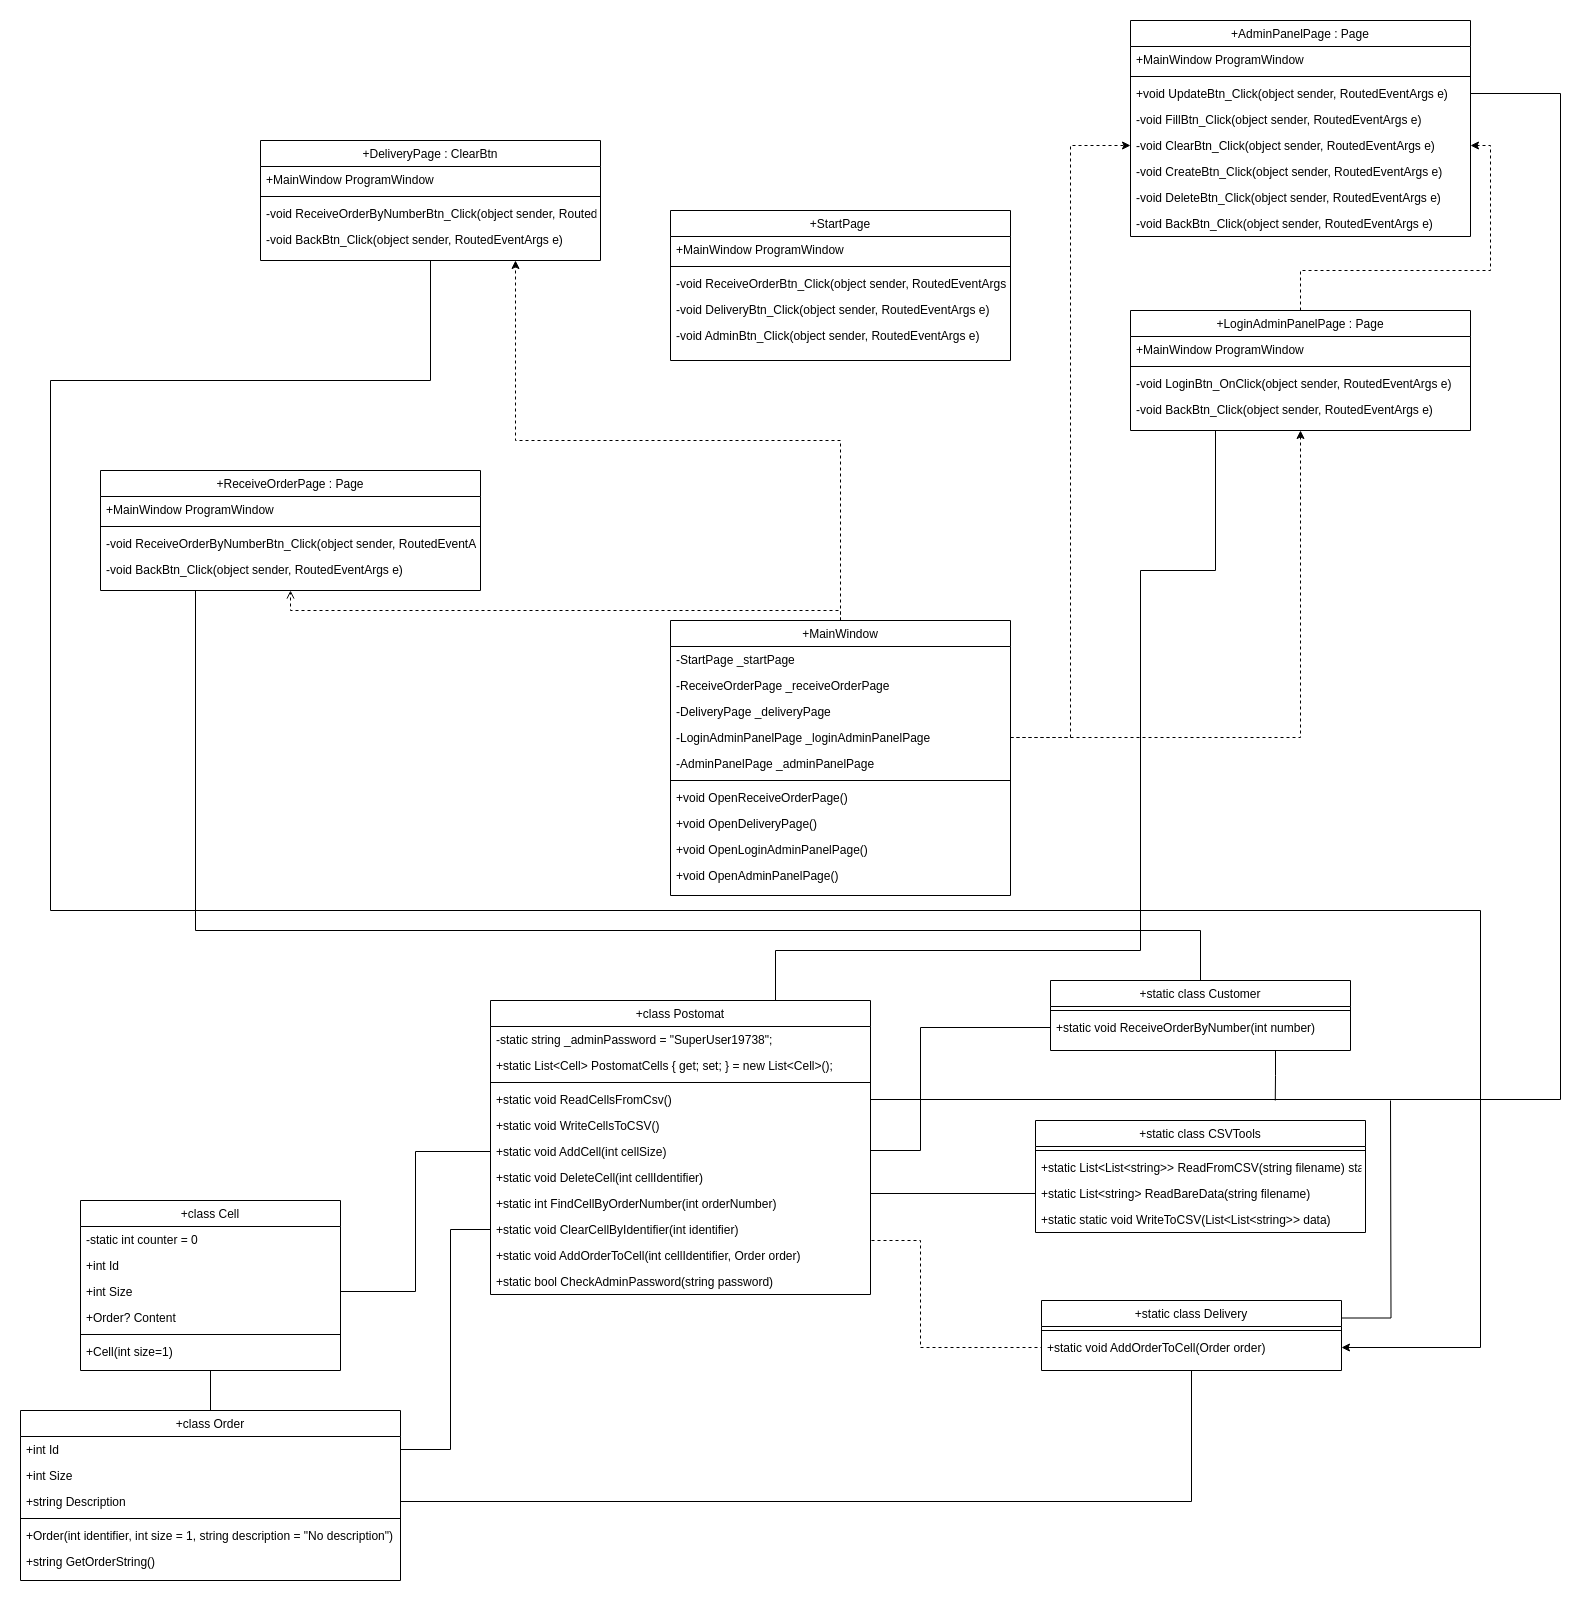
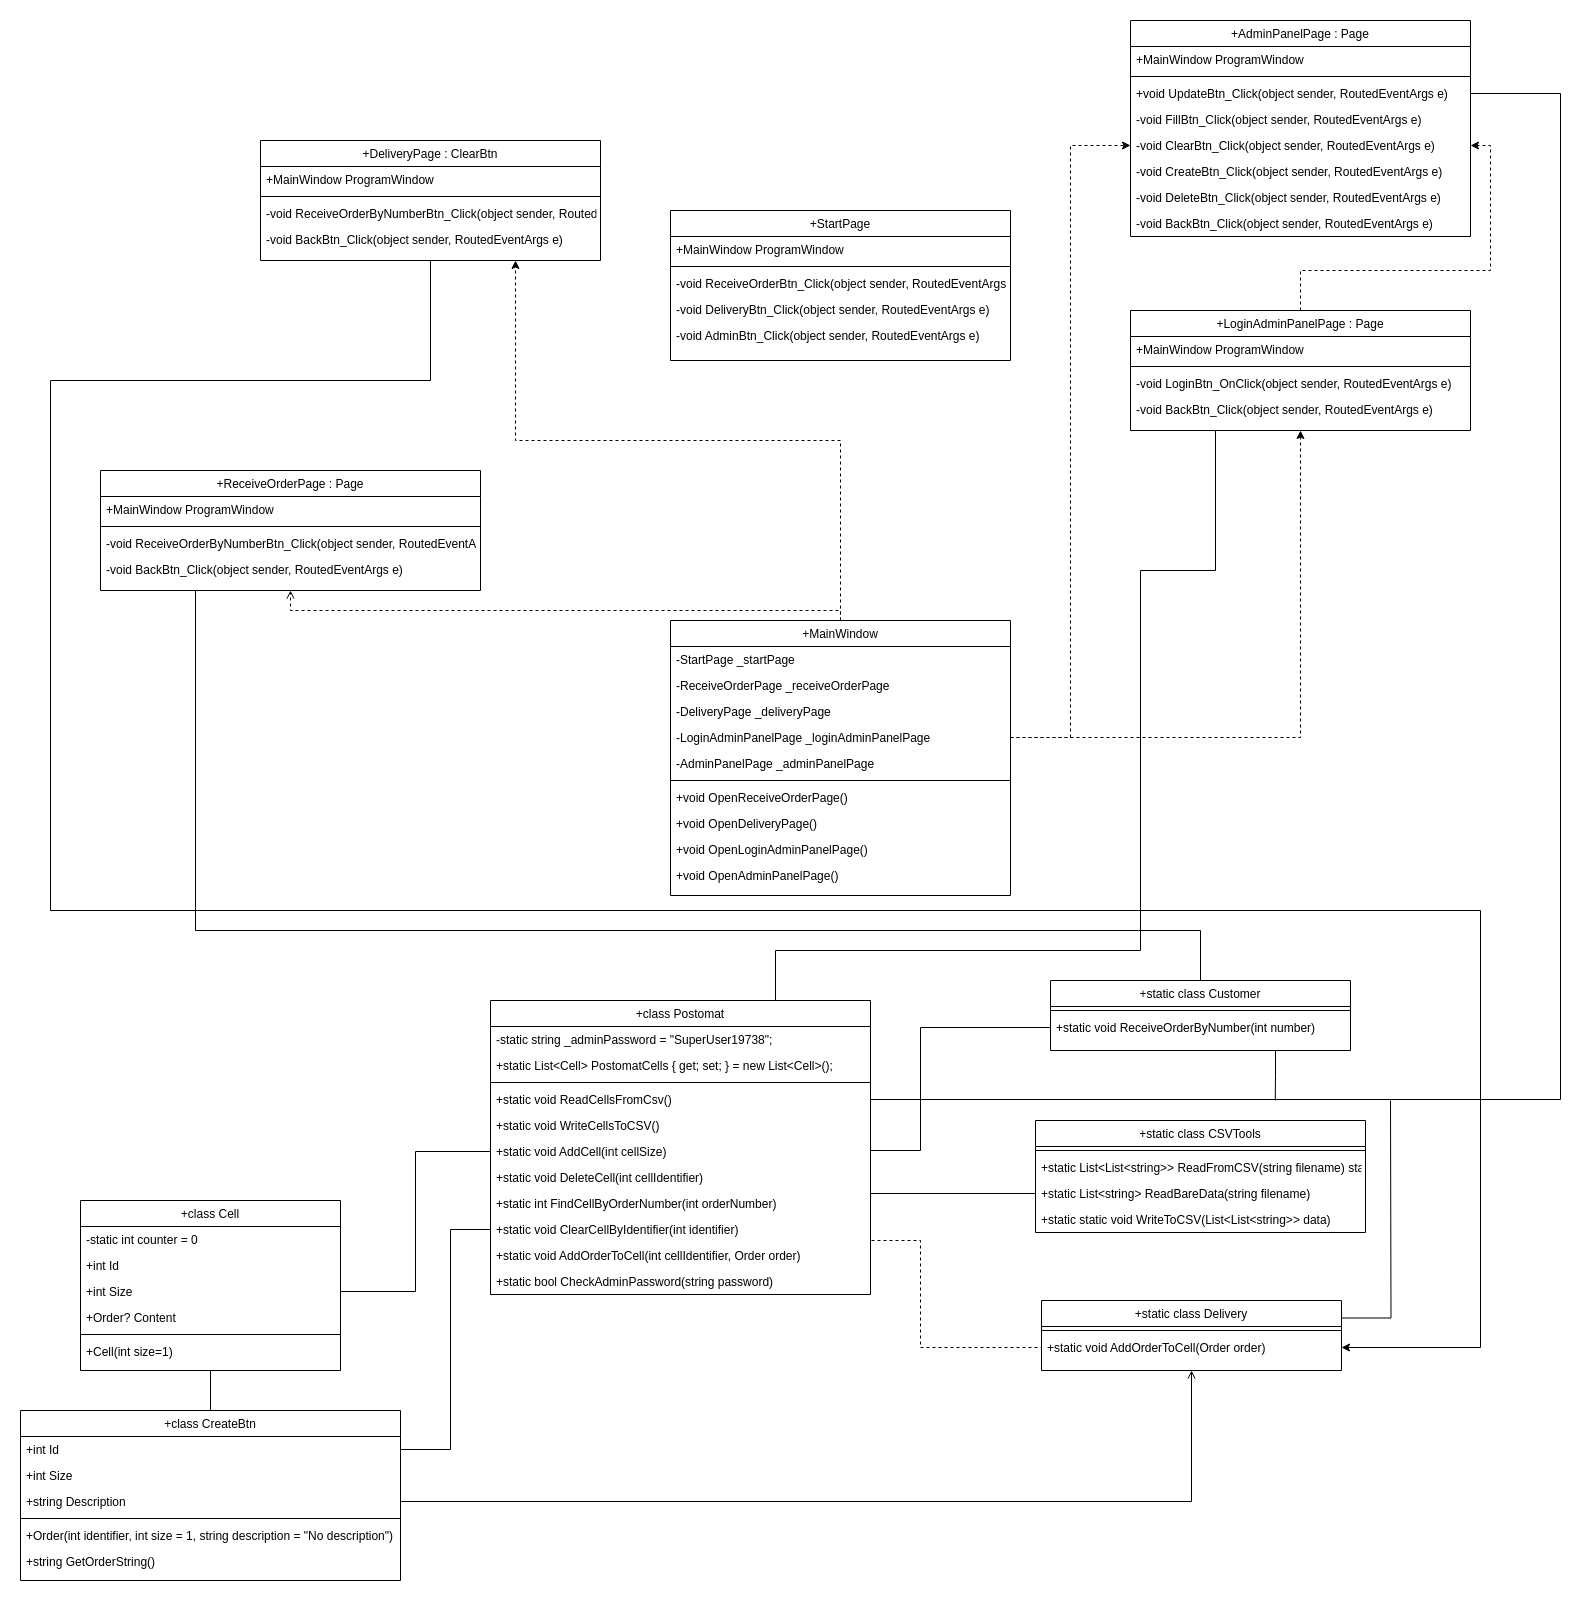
edge "+static class Delivery" -- "+string Description": arrowhead none -> open
node "+class Order": label "+class Order" -> "+class CreateBtn"
